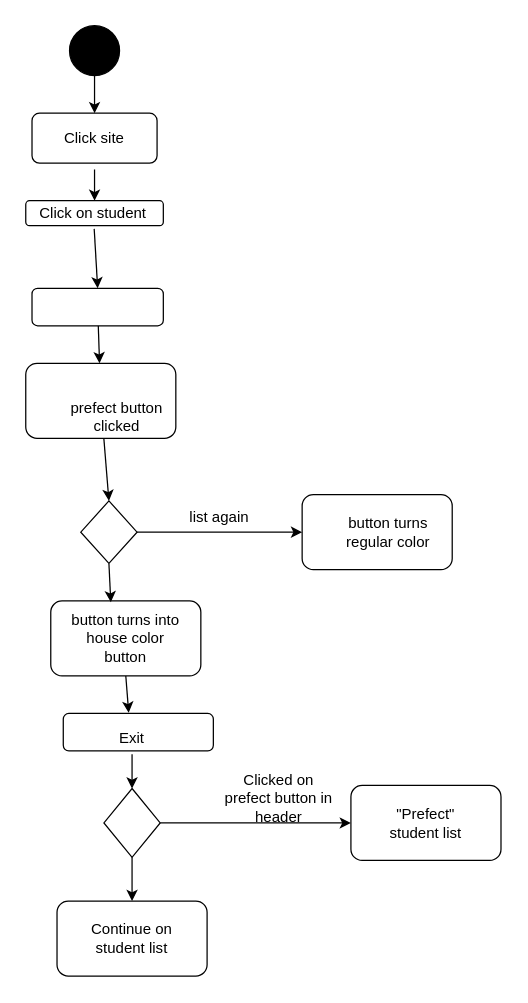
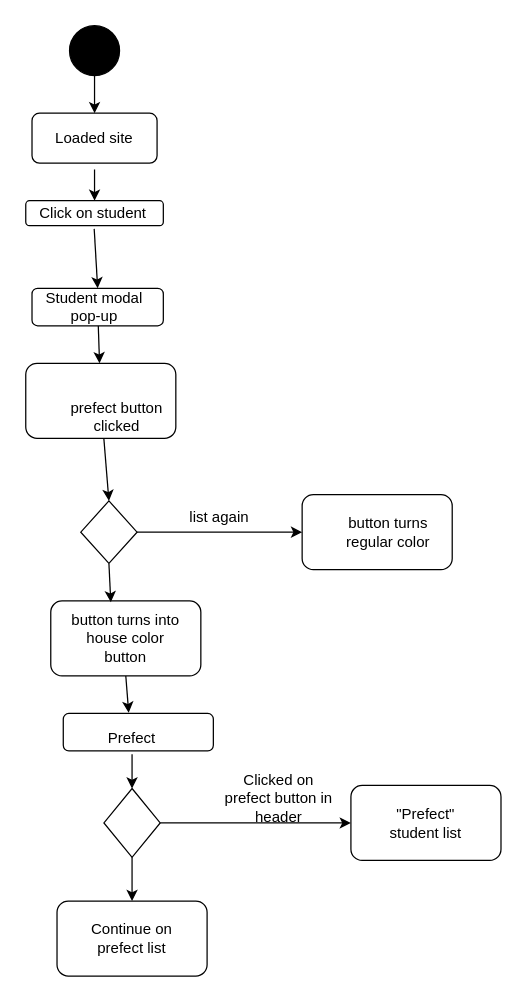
node "Click site": label "Click site" -> "Loaded site"
node "Student modal pop-up": added
node "Exit": label "Exit" -> "Prefect"
node "Continue on student list": label "Continue on student list" -> "Continue on prefect list"
